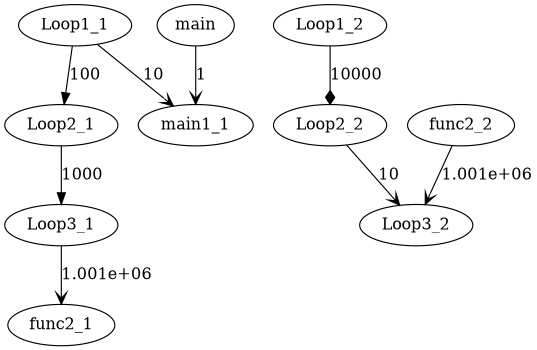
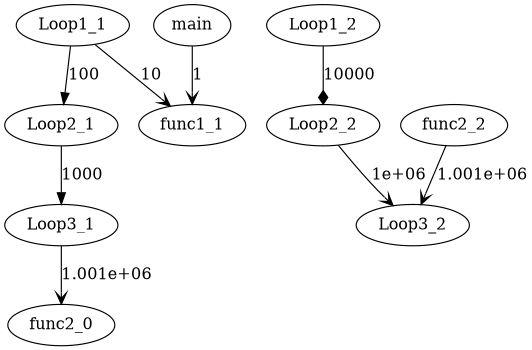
node "main1_1": label "main1_1" -> "func1_1"
edge "Loop2_2" -> "Loop3_2": label "10" -> "1e+06"
node "func2_1": label "func2_1" -> "func2_0"
